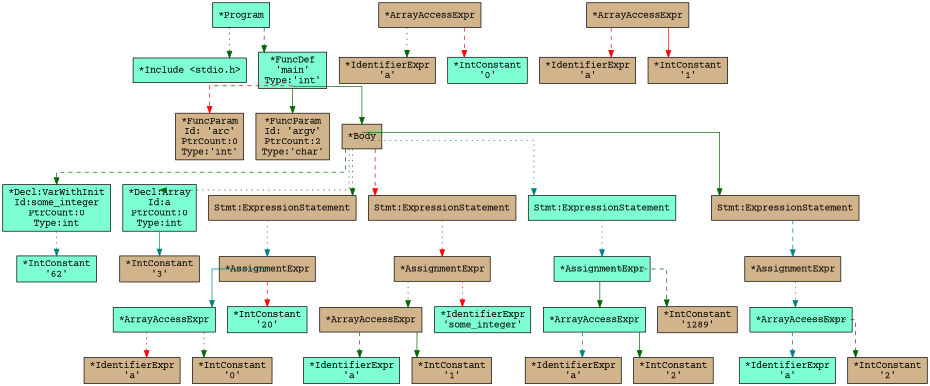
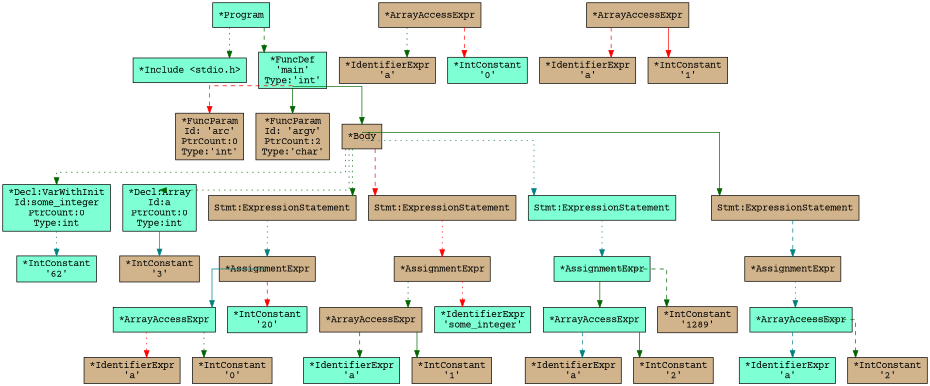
edge "*Body" -> "*Decl:VarWithInit Id:some_integer PtrCount:0 Type:int": style dashed -> dotted
